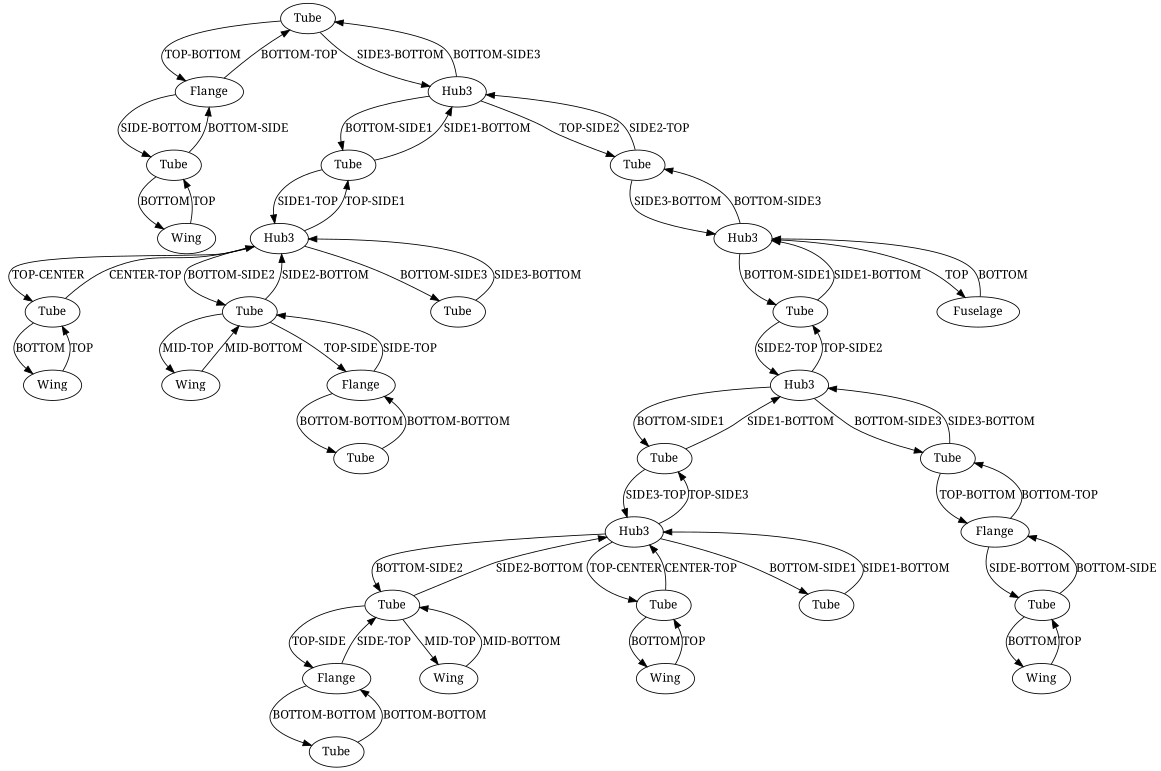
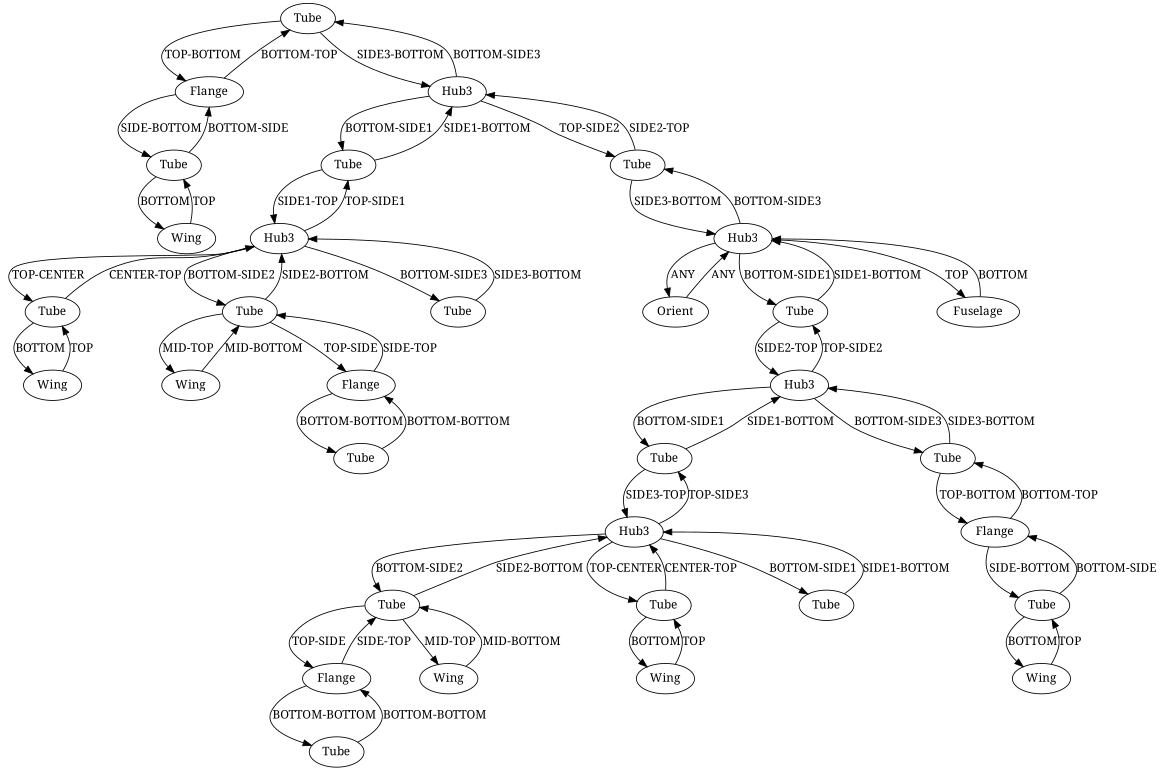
node "Orient": added
